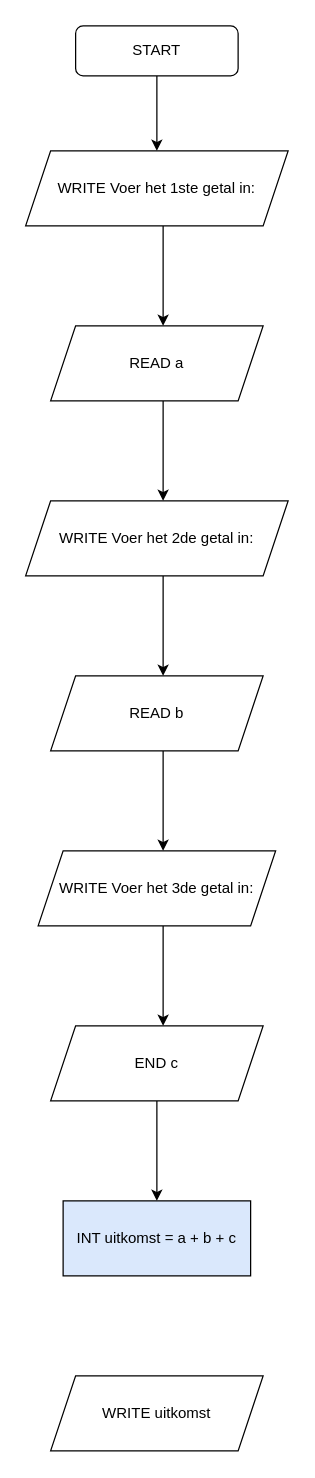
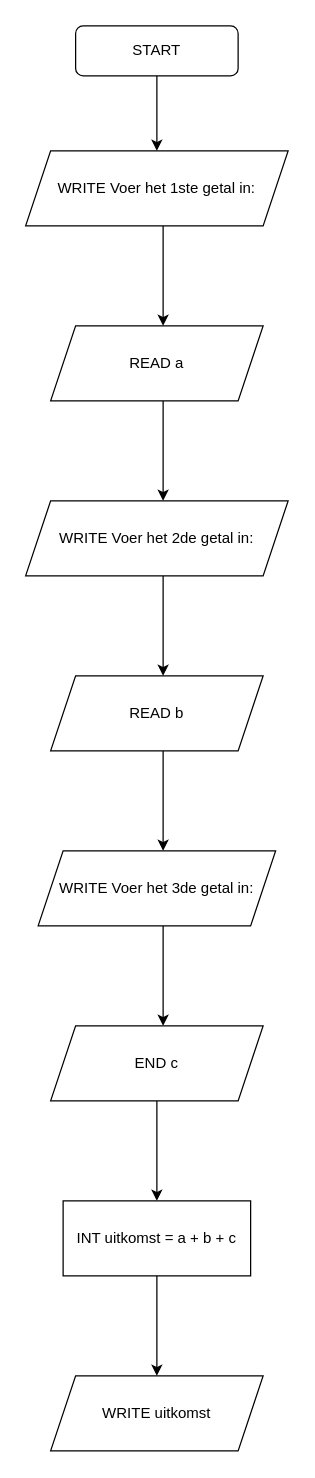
node "INT uitkomst = a + b + c": fillcolor #dae8fc -> #ffffff
edge "INT uitkomst = a + b + c" -> "WRITE uitkomst": added
